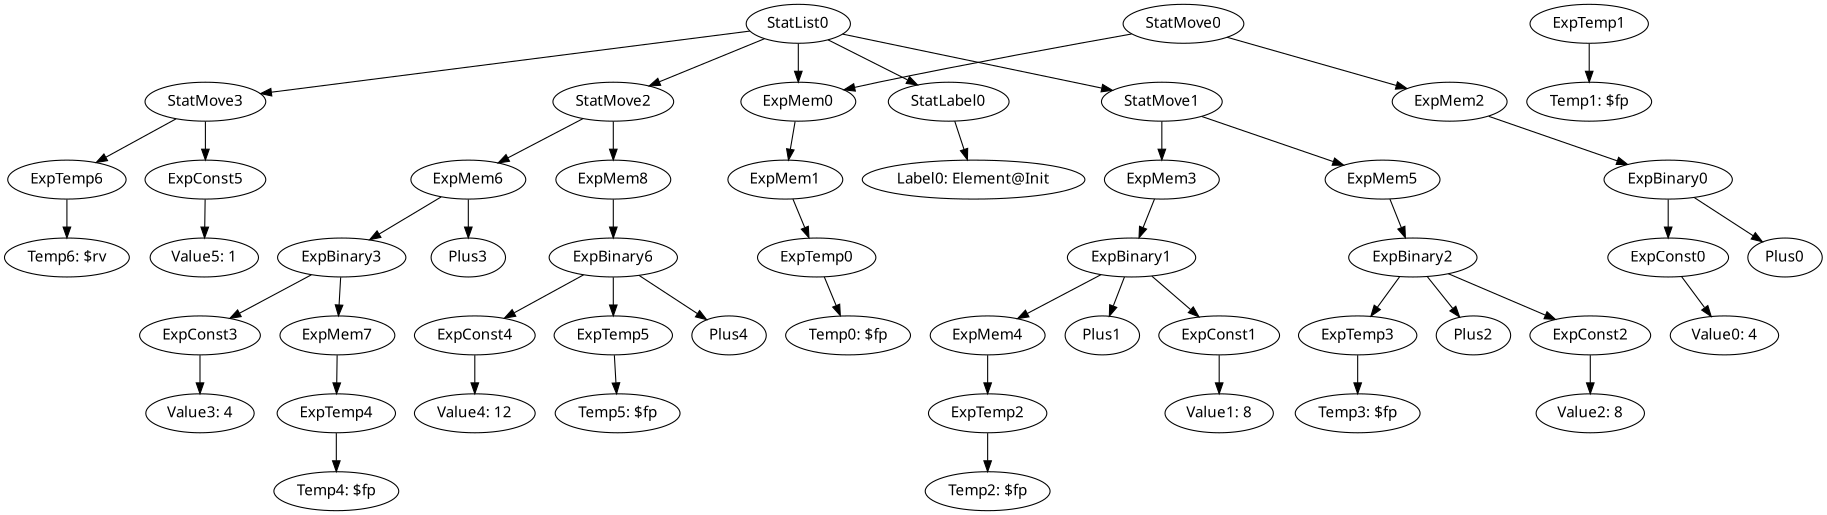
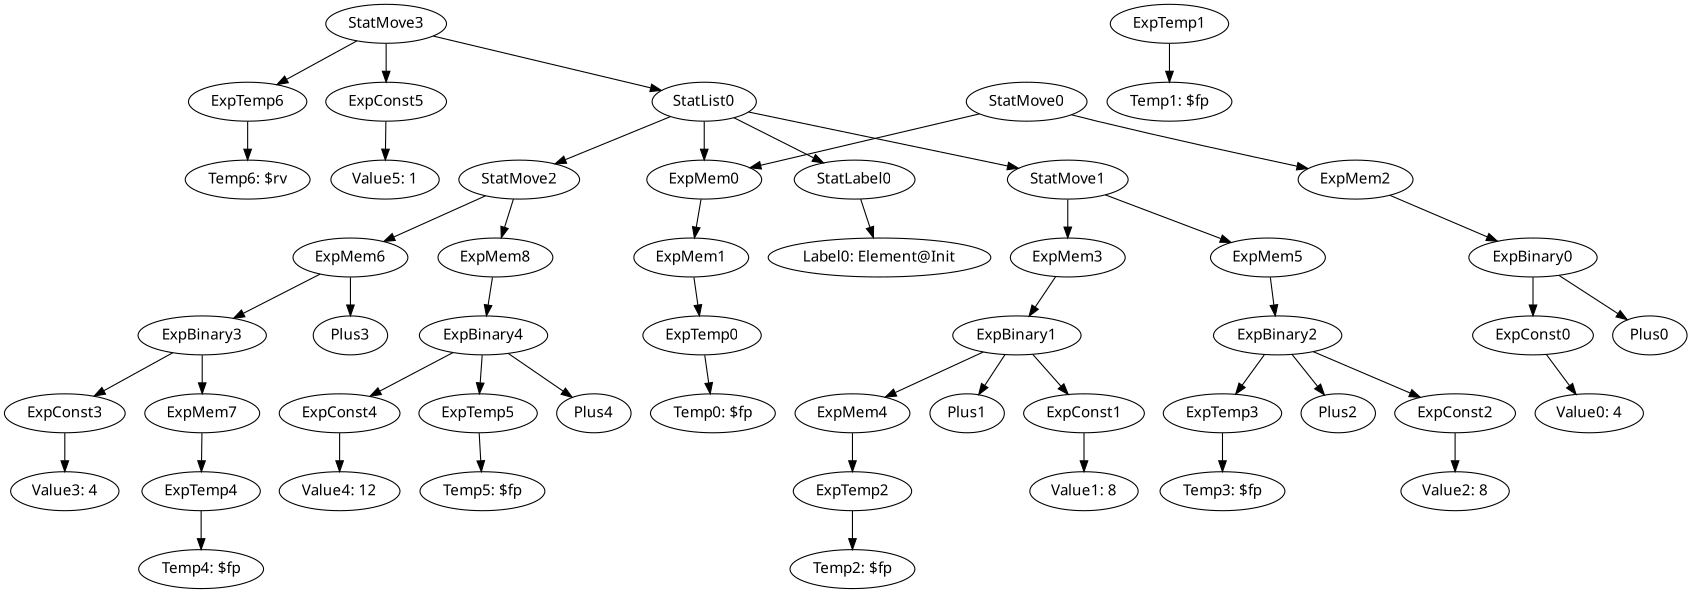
edge "StatList0" -> "StatMove3": reversed
node "ExpBinary6": label "ExpBinary6" -> "ExpBinary4"
